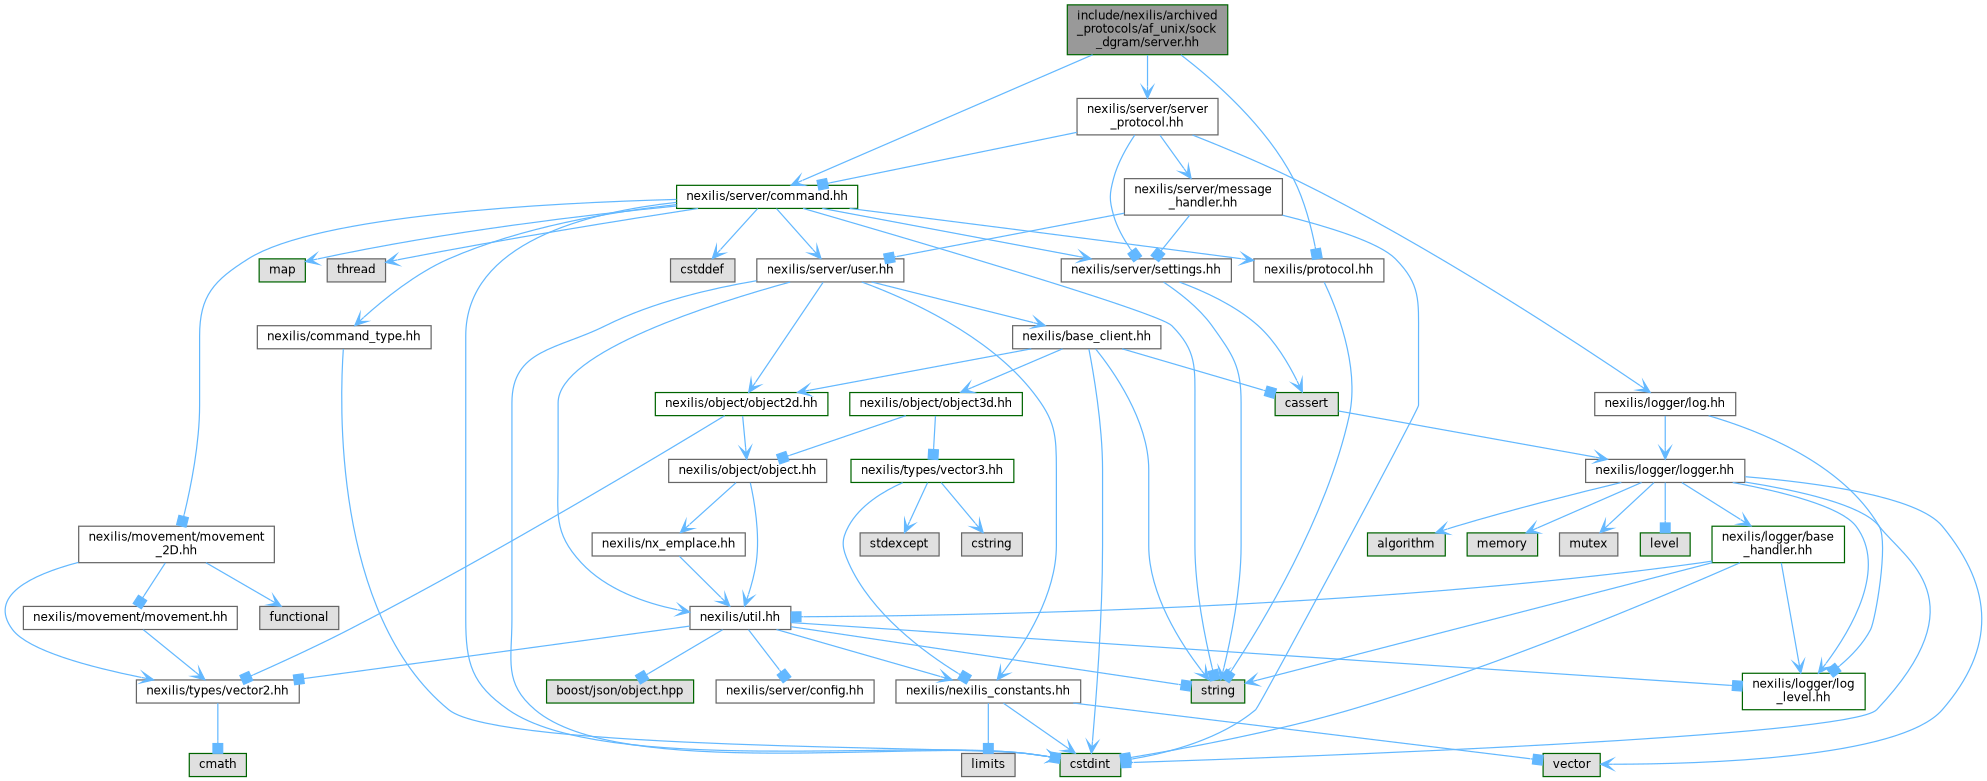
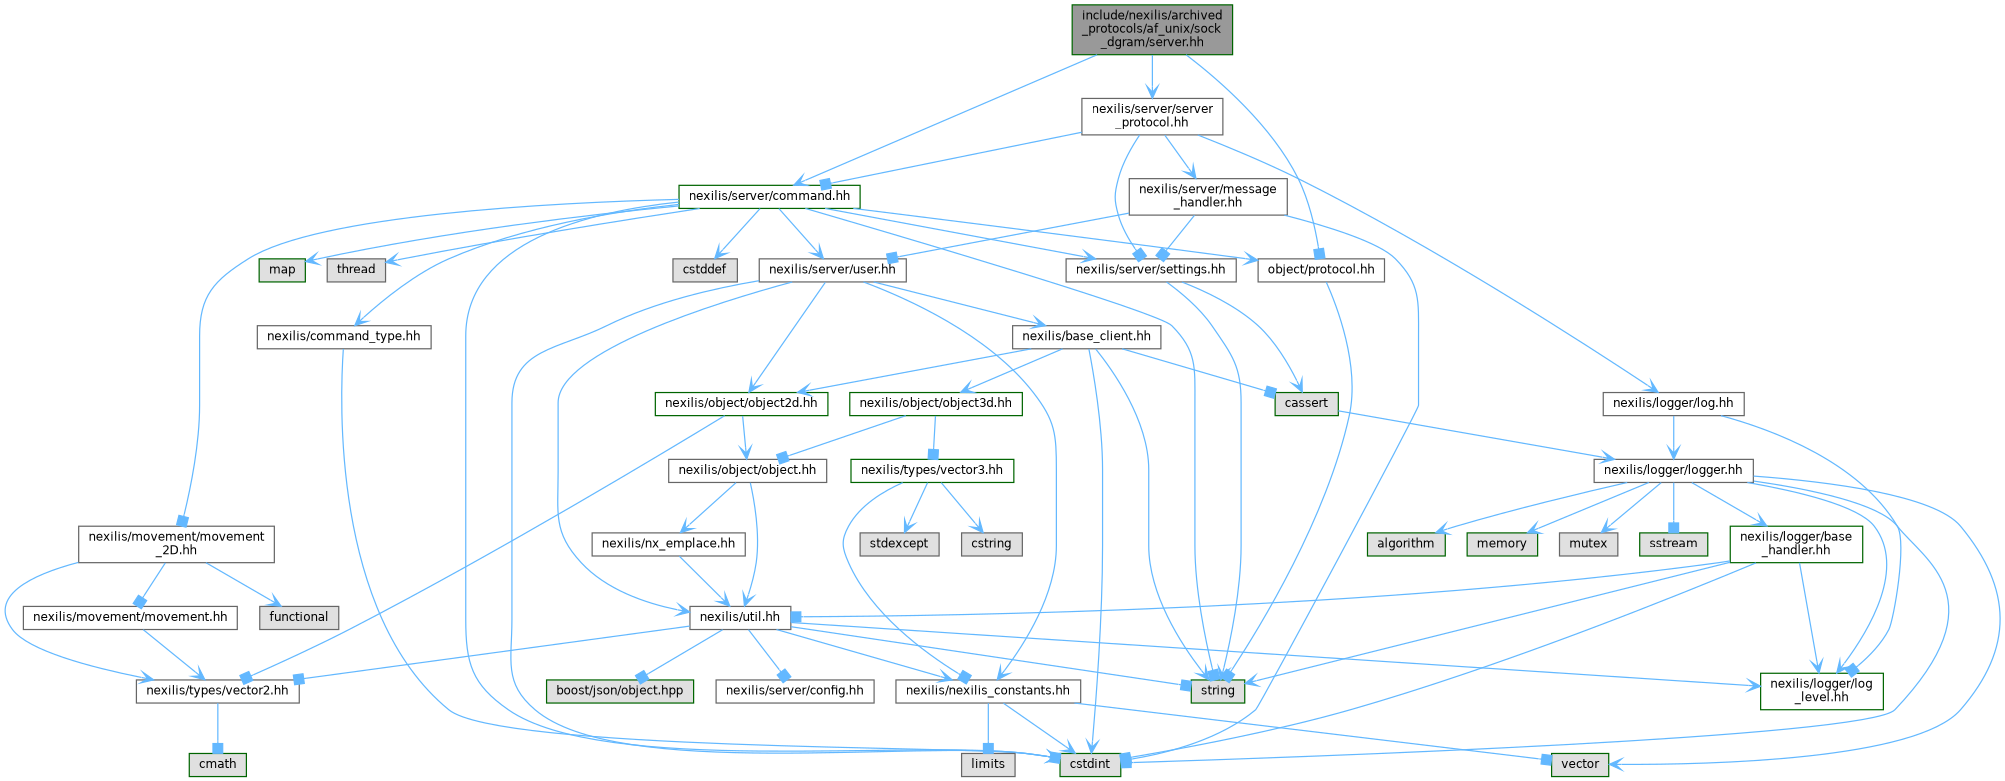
node "nexilis/protocol.hh": label "nexilis/protocol.hh" -> "object/protocol.hh"
node "level": label "level" -> "sstream"
edge "nexilis/util.hh" -> "nexilis/logger/log _level.hh": arrowhead box -> vee
